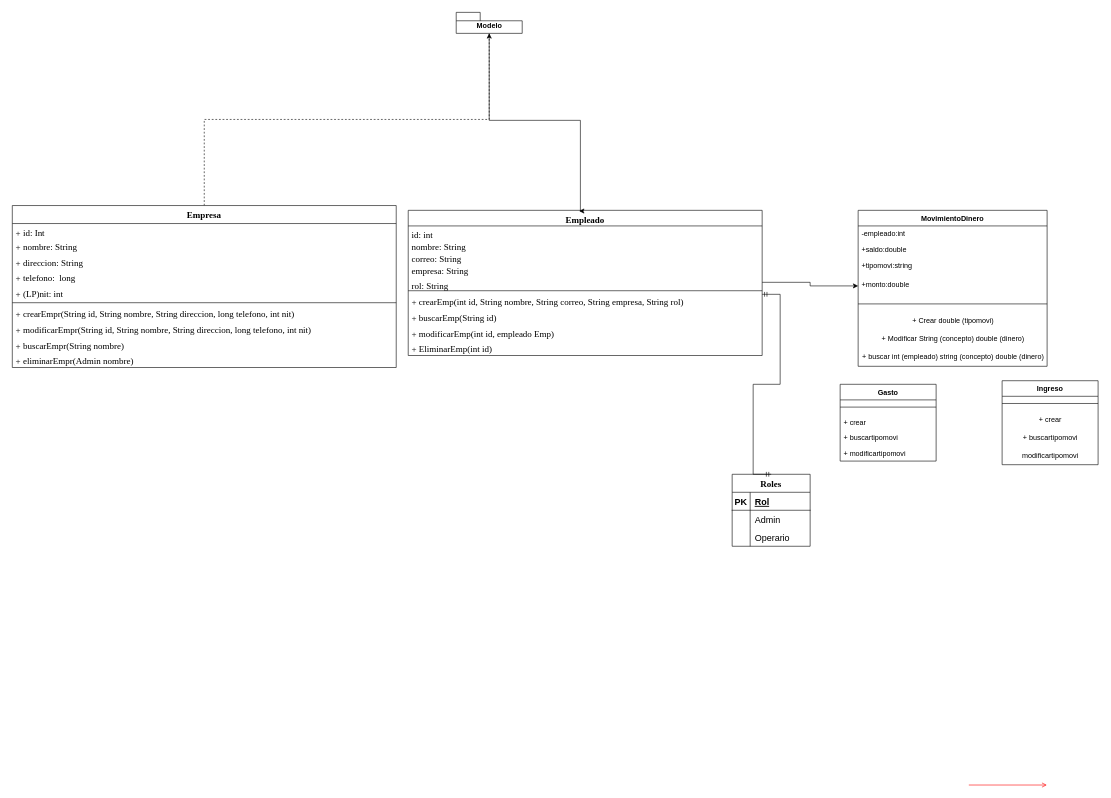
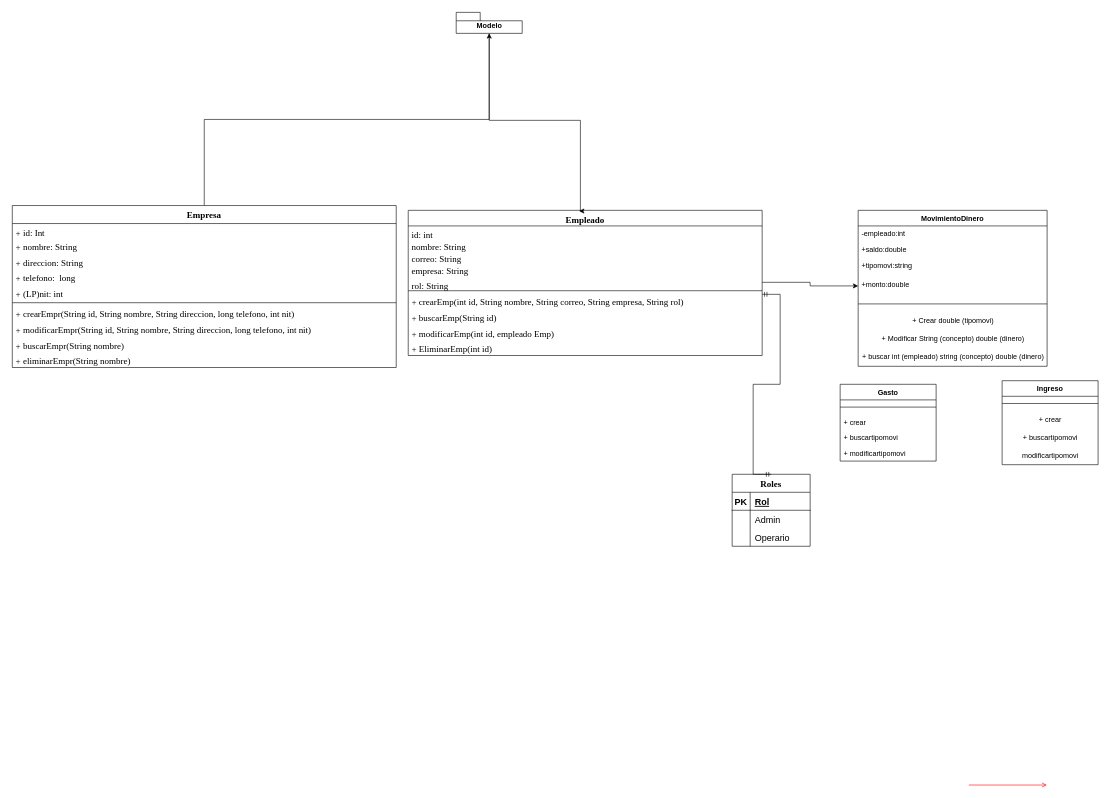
edge "Empresa" -> "Modelo": style dashed -> solid
node "+ eliminarEmpr(Admin nombre)": label "+ eliminarEmpr(Admin nombre)" -> "+ eliminarEmpr(String nombre)"
